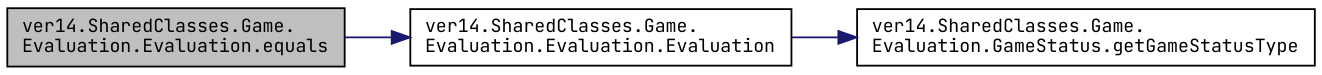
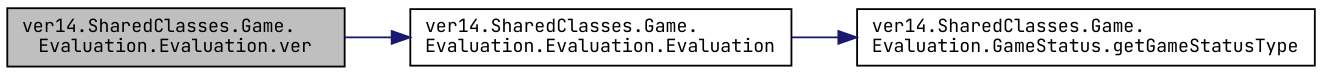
node "ver14.SharedClasses.Game. Evaluation.Evaluation.equals": label "ver14.SharedClasses.Game. Evaluation.Evaluation.equals" -> "ver14.SharedClasses.Game. Evaluation.Evaluation.ver"
